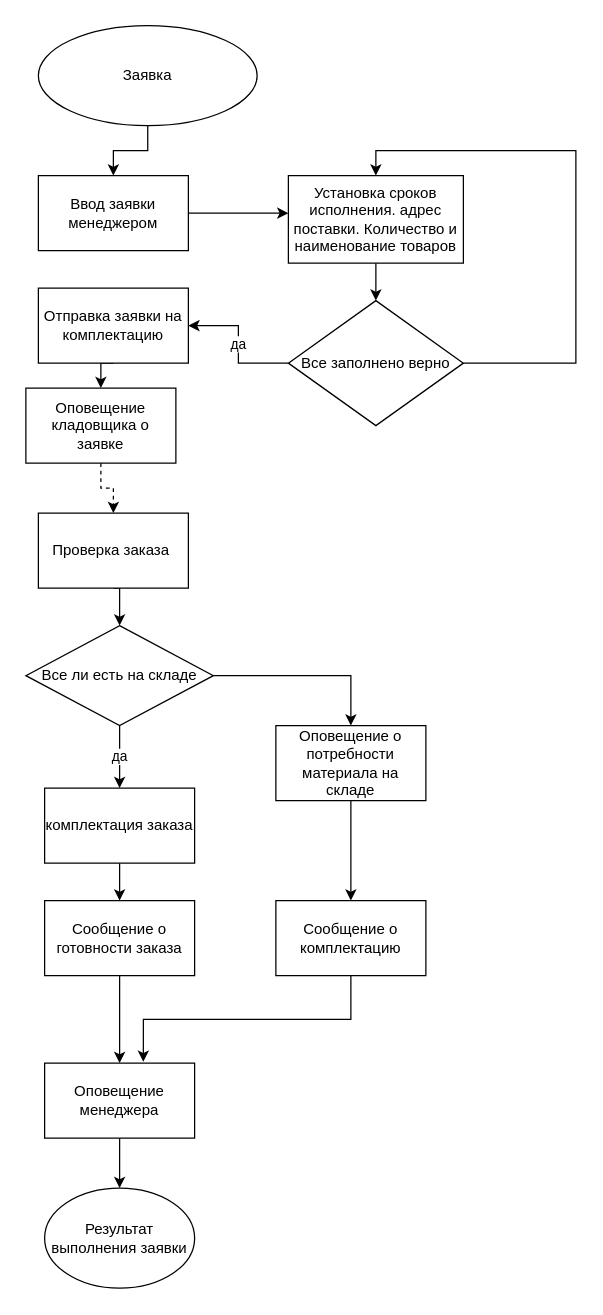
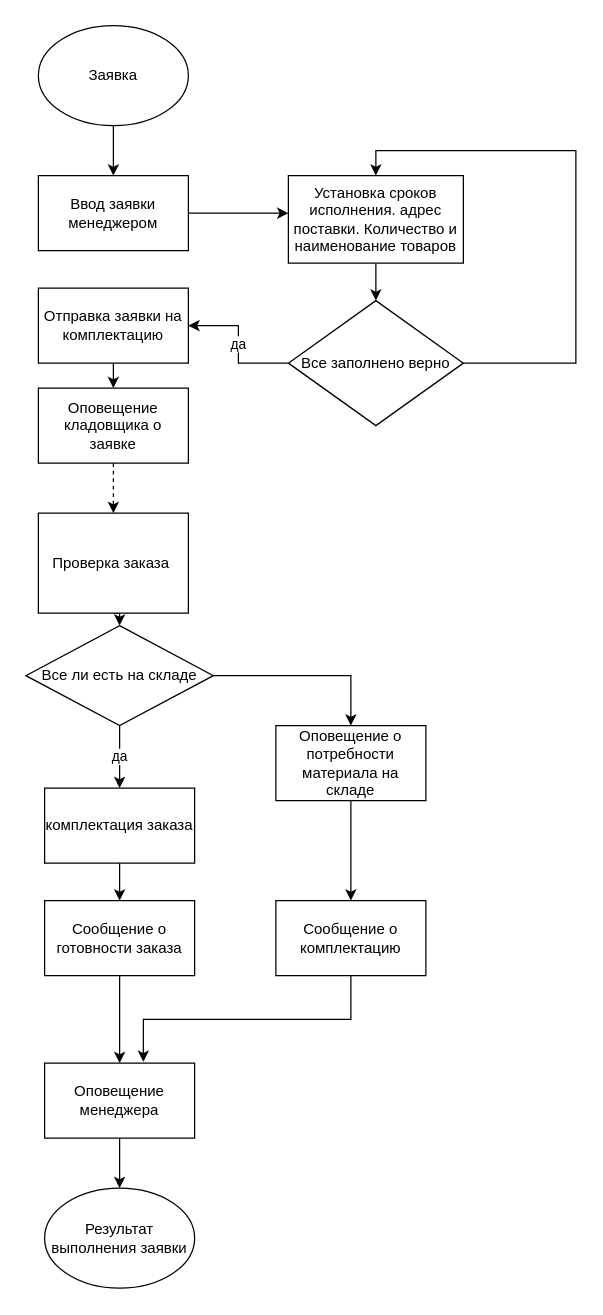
node "Заявка": size 219x100 -> 150x100
node "Оповещение кладовщика о заявке": moved (101, 426) -> (113, 426)
node "Проверка заказа": size 150x75 -> 150x100
